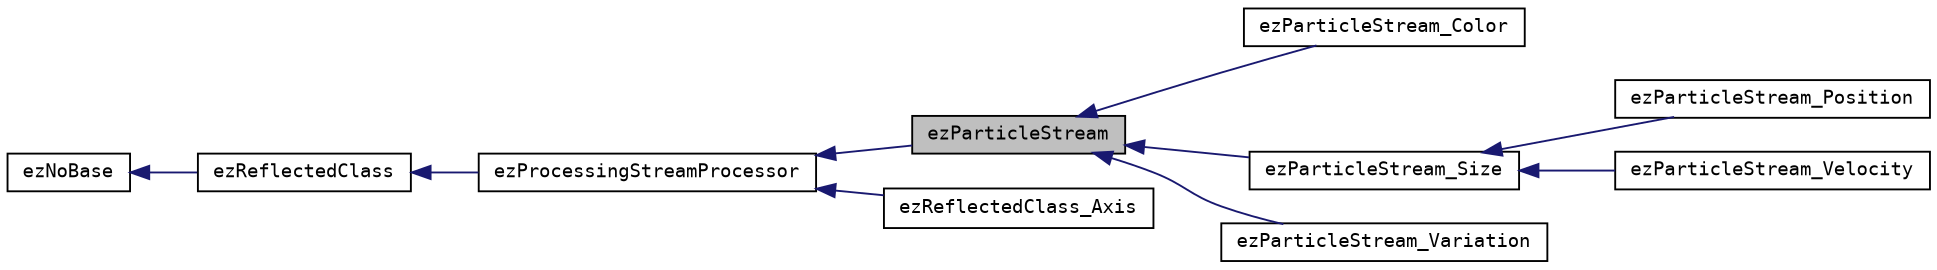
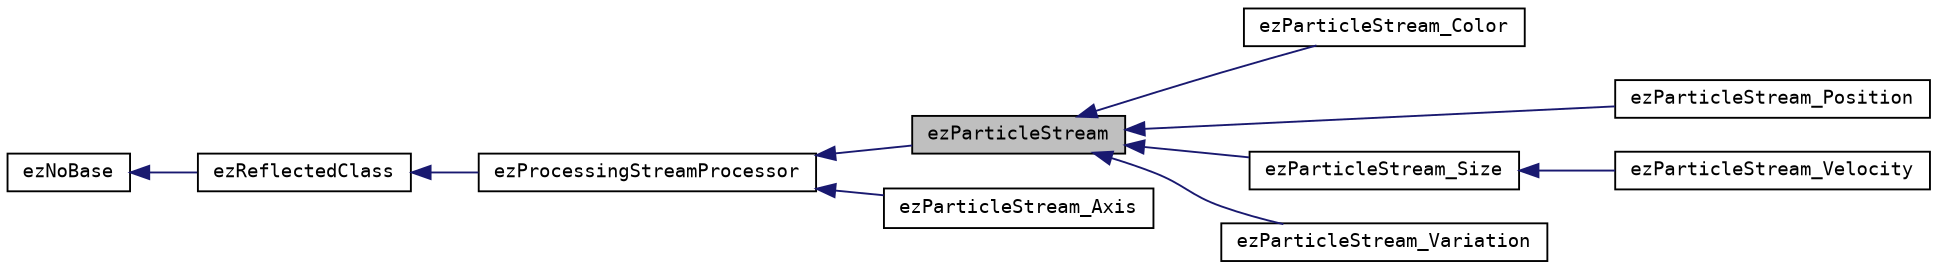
edge "ezParticleStream_Position" -> "ezParticleStream_Size": now "ezParticleStream_Position" -> "ezParticleStream"
node "ezReflectedClass_Axis": label "ezReflectedClass_Axis" -> "ezParticleStream_Axis"
